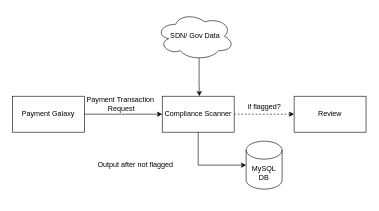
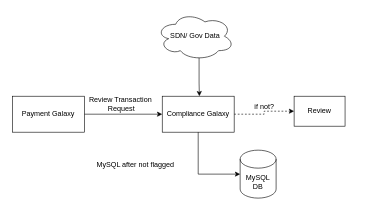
node "Payment Transaction Request": label "Payment Transaction Request" -> "Review Transaction Request"
node "if flagged?": label "if flagged?" -> "if not?"
node "Compliance Scanner": label "Compliance Scanner" -> "Compliance Galaxy"
node "Review": size 72x36 -> 51x30
node "Output after not flagged": label "Output after not flagged" -> "MySQL after not flagged"
node "MySQL DB": moved (264, 165) -> (258, 174)
